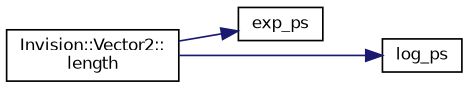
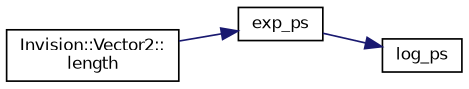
edge "Invision::Vector2:: length" -> "log_ps": now "exp_ps" -> "log_ps"
